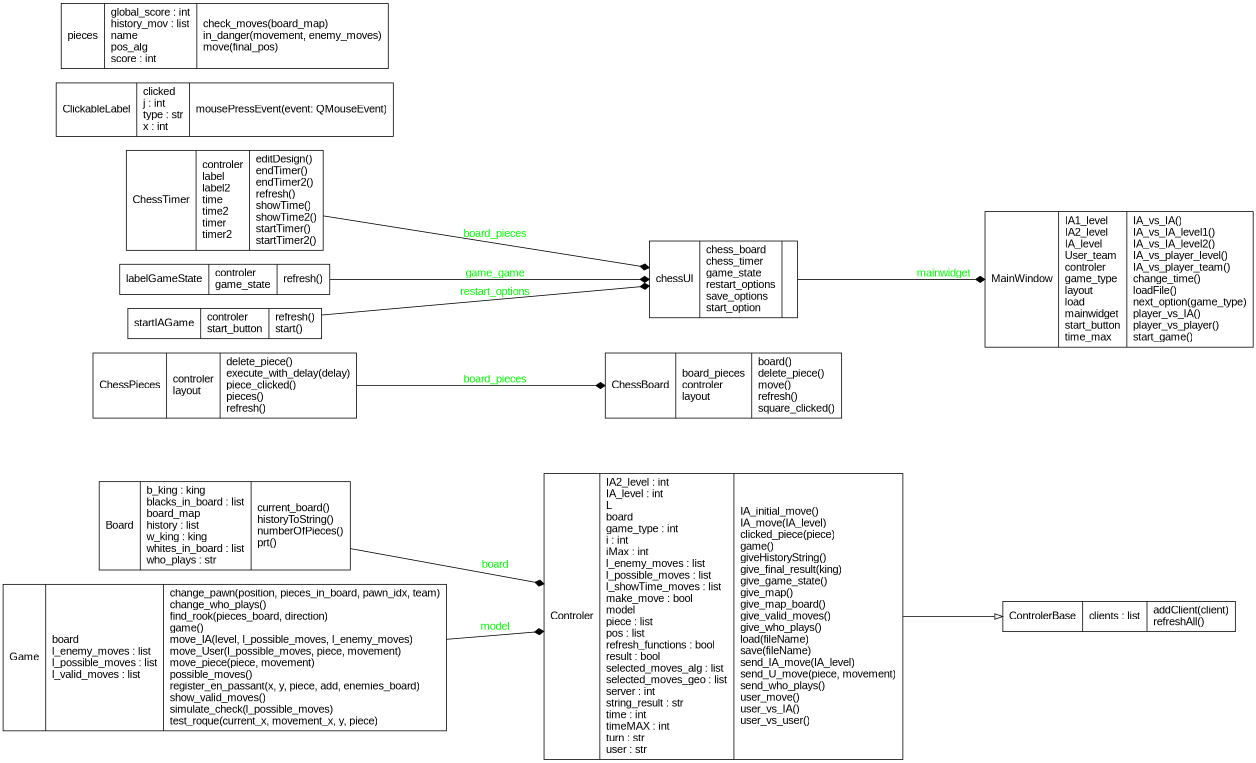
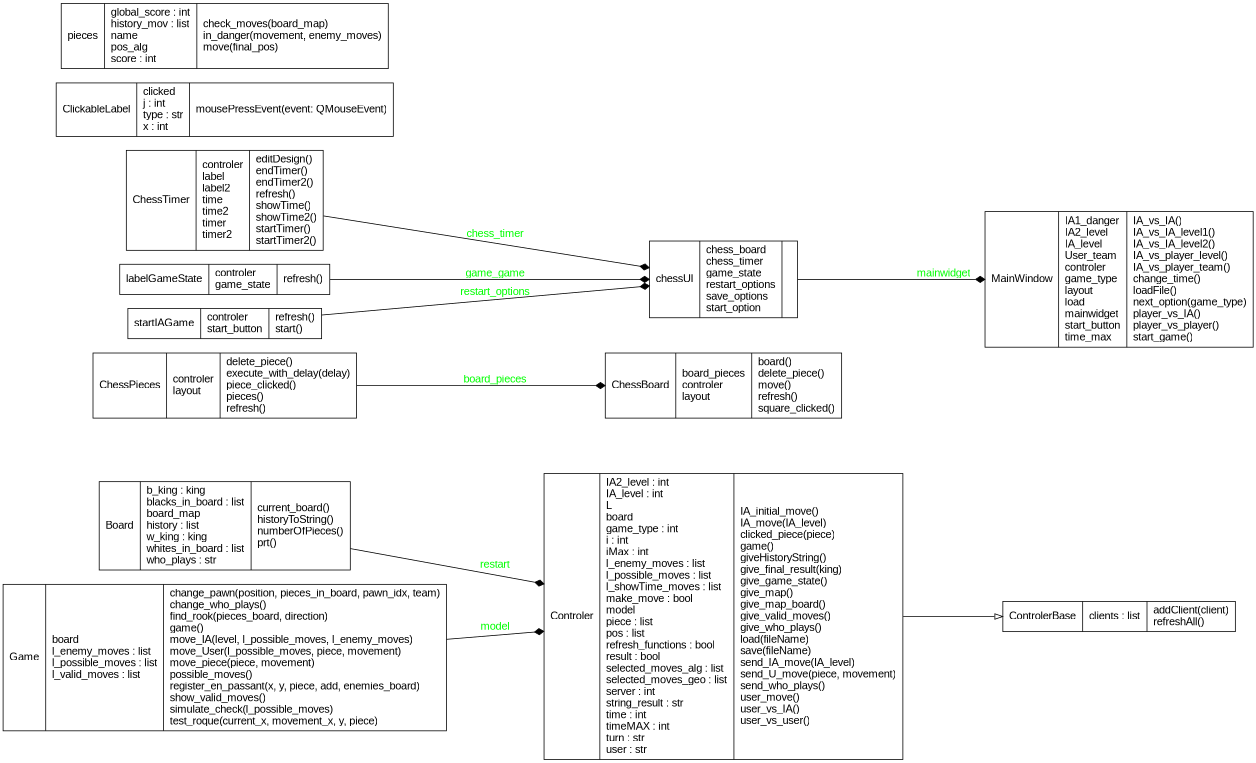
node "MainWindow": text "IA1_level" -> "IA1_danger"
edge "ChessTimer" -> "chessUI": label "board_pieces" -> "chess_timer"
edge "Board" -> "Controler": label "board" -> "restart"
